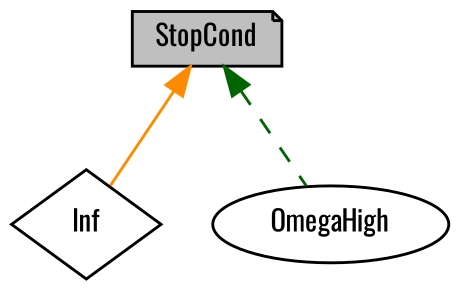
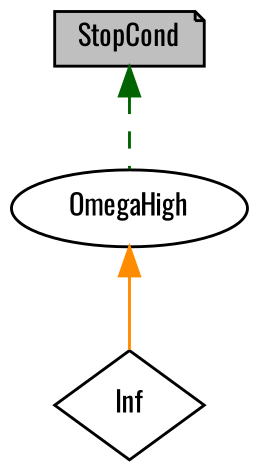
edge "Inf" -> "StopCond": now "Inf" -> "OmegaHigh"
